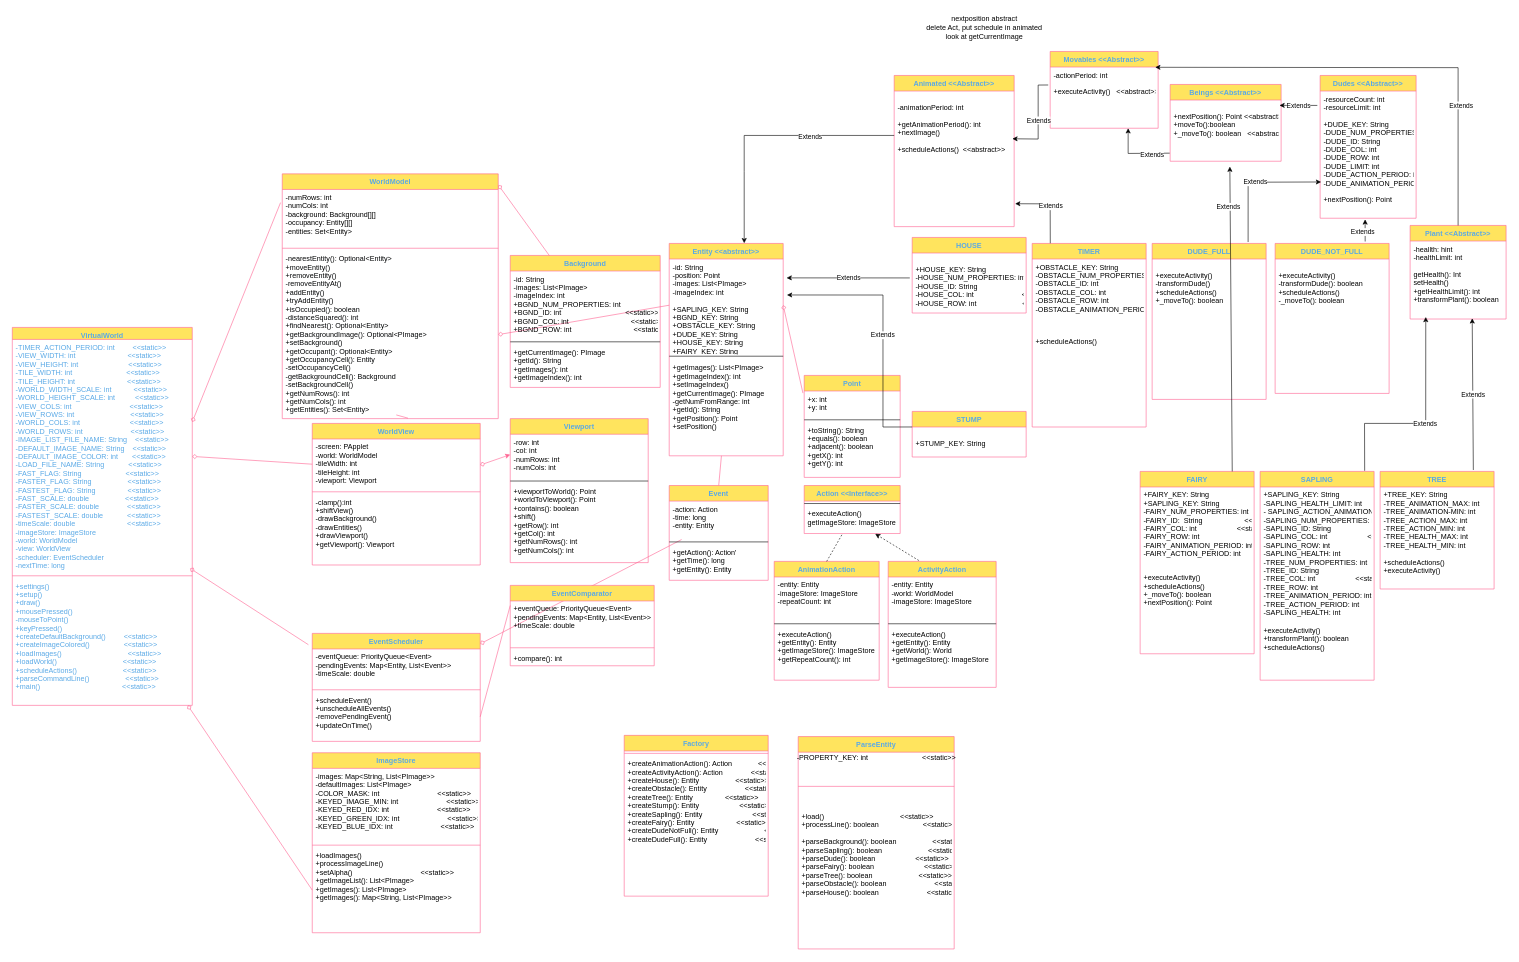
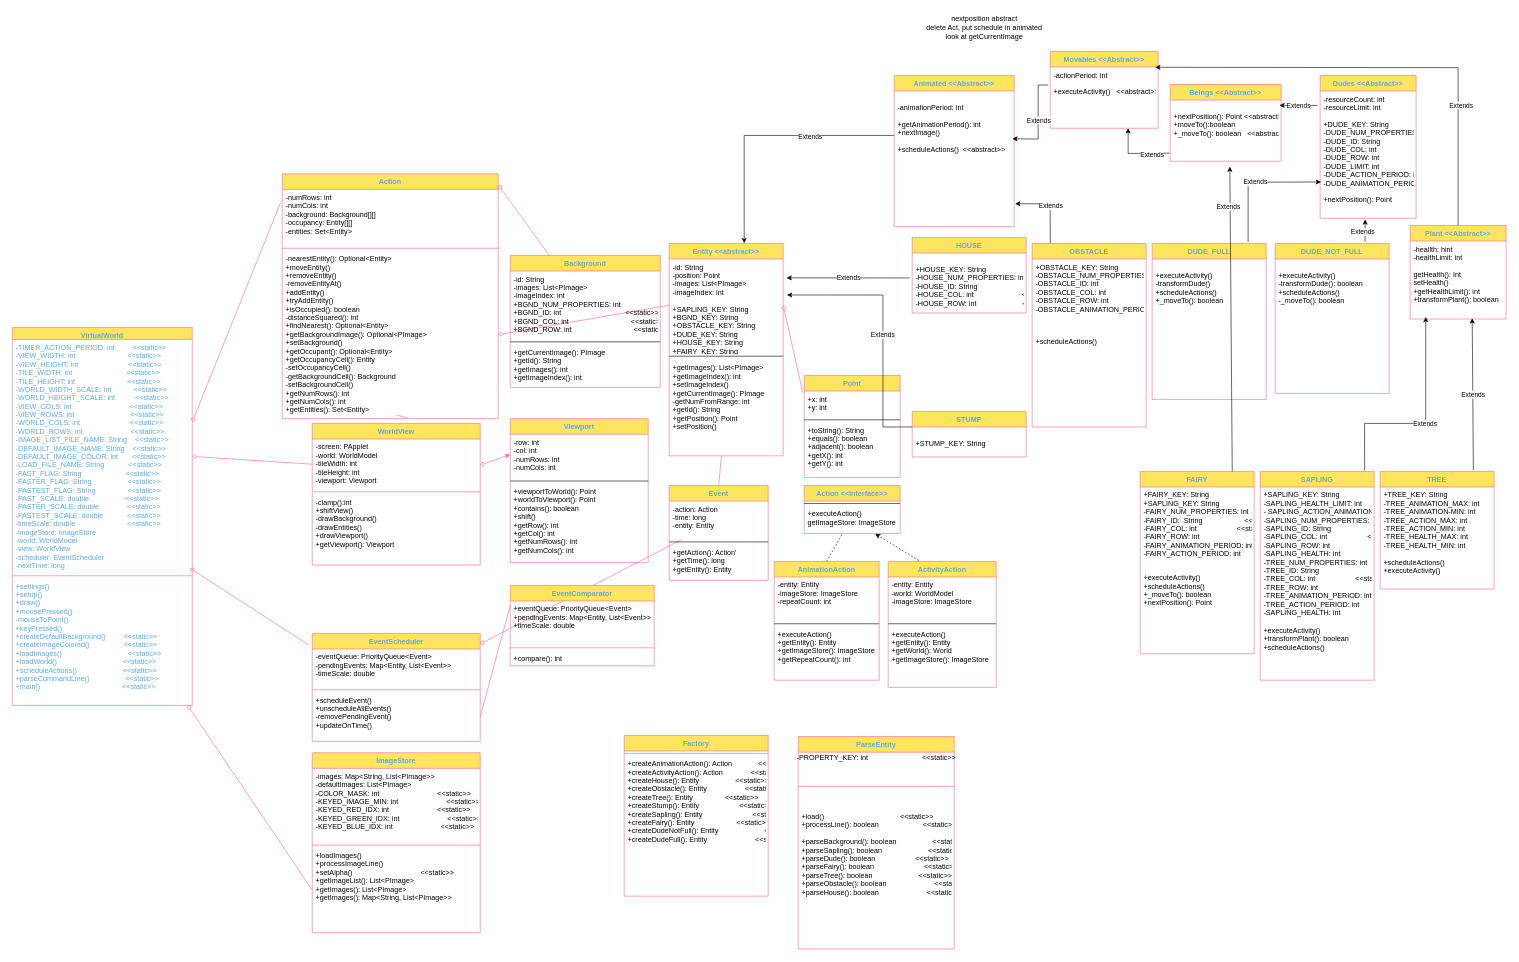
node "WorldModel": label "WorldModel" -> "Action"
node "TIMER": label "TIMER" -> "OBSTACLE"
